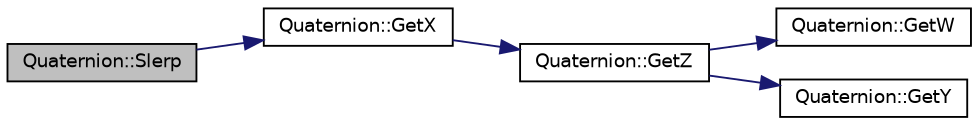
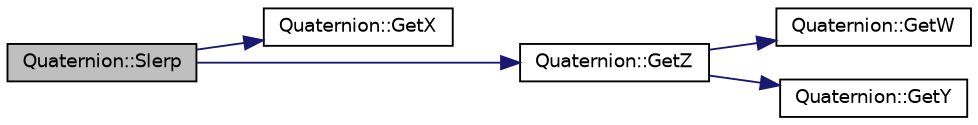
edge "Quaternion::GetX" -> "Quaternion::GetZ": now "Quaternion::Slerp" -> "Quaternion::GetZ"
